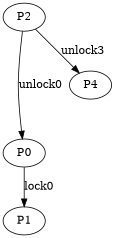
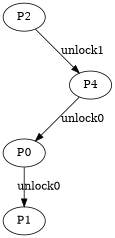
edge "P2" -> "P4": label "unlock3" -> "unlock1"
edge "P2" -> "P0": now "P4" -> "P0"
edge "P0" -> "P1": label "lock0" -> "unlock0"
